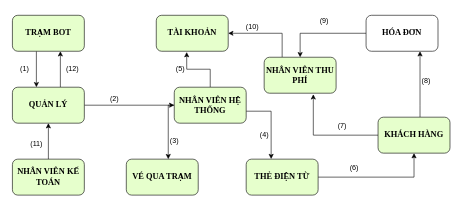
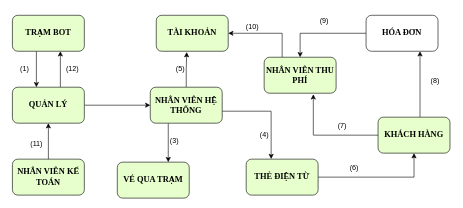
node "(8)": moved (426, 81) -> (435, 81)
node "(2)": removed
node "NHÂN VIÊN HỆ THỐNG": moved (210, 105) -> (186, 105)
node "VÉ QUA TRẠM": moved (162, 177) -> (153, 180)
